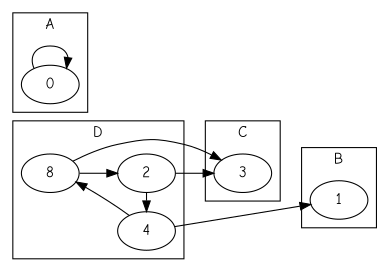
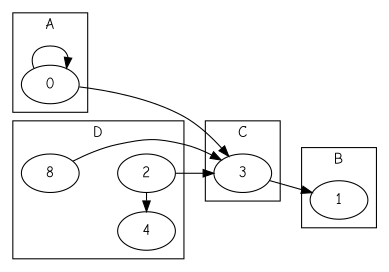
edge "0" -> "3": added
edge "8" -> "2": removed
edge "4" -> "8": removed
edge "4" -> "1": now "3" -> "1"
